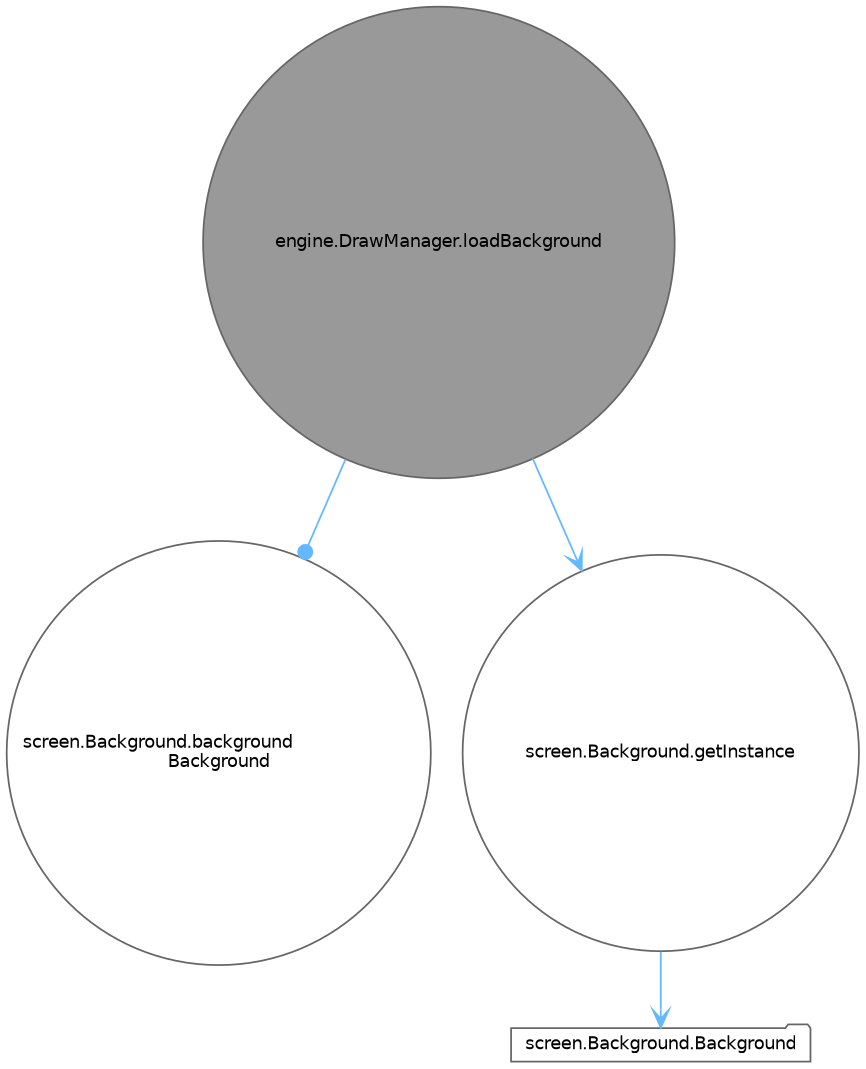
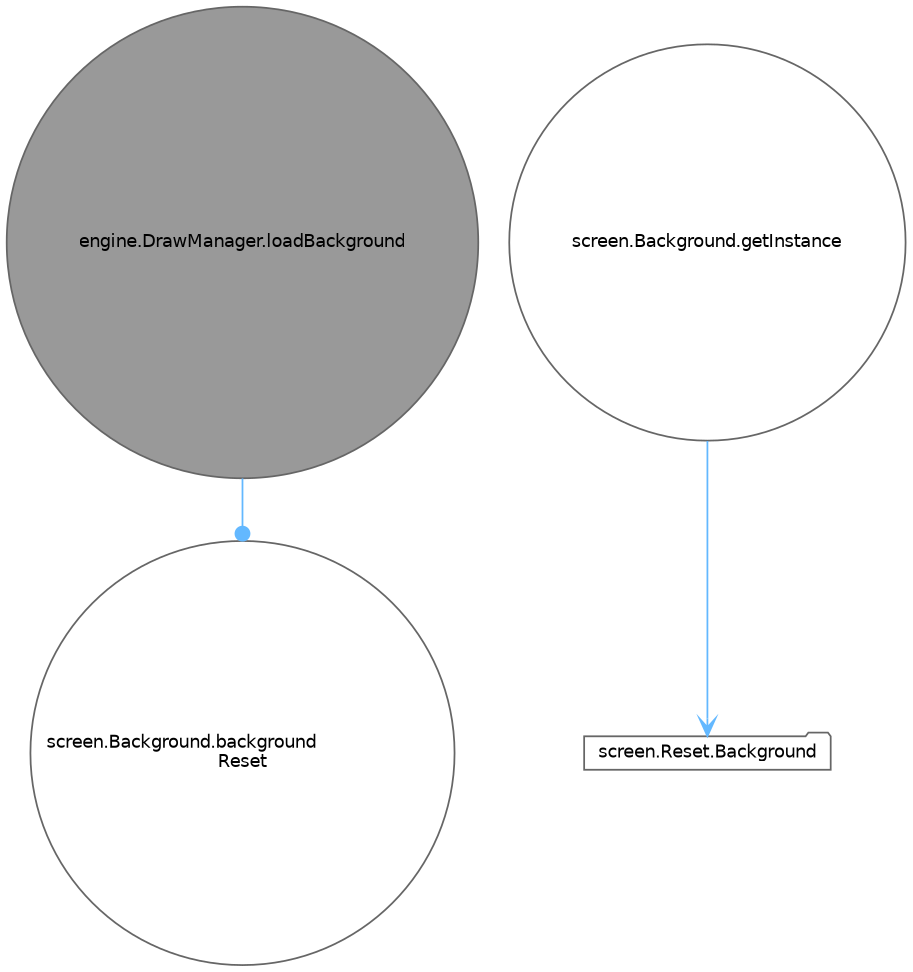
edge "engine.DrawManager.loadBackground" -> "screen.Background.getInstance": removed
node "screen.Background.background Background": label "screen.Background.background Background" -> "screen.Background.background Reset"
node "screen.Background.Background": label "screen.Background.Background" -> "screen.Reset.Background"
